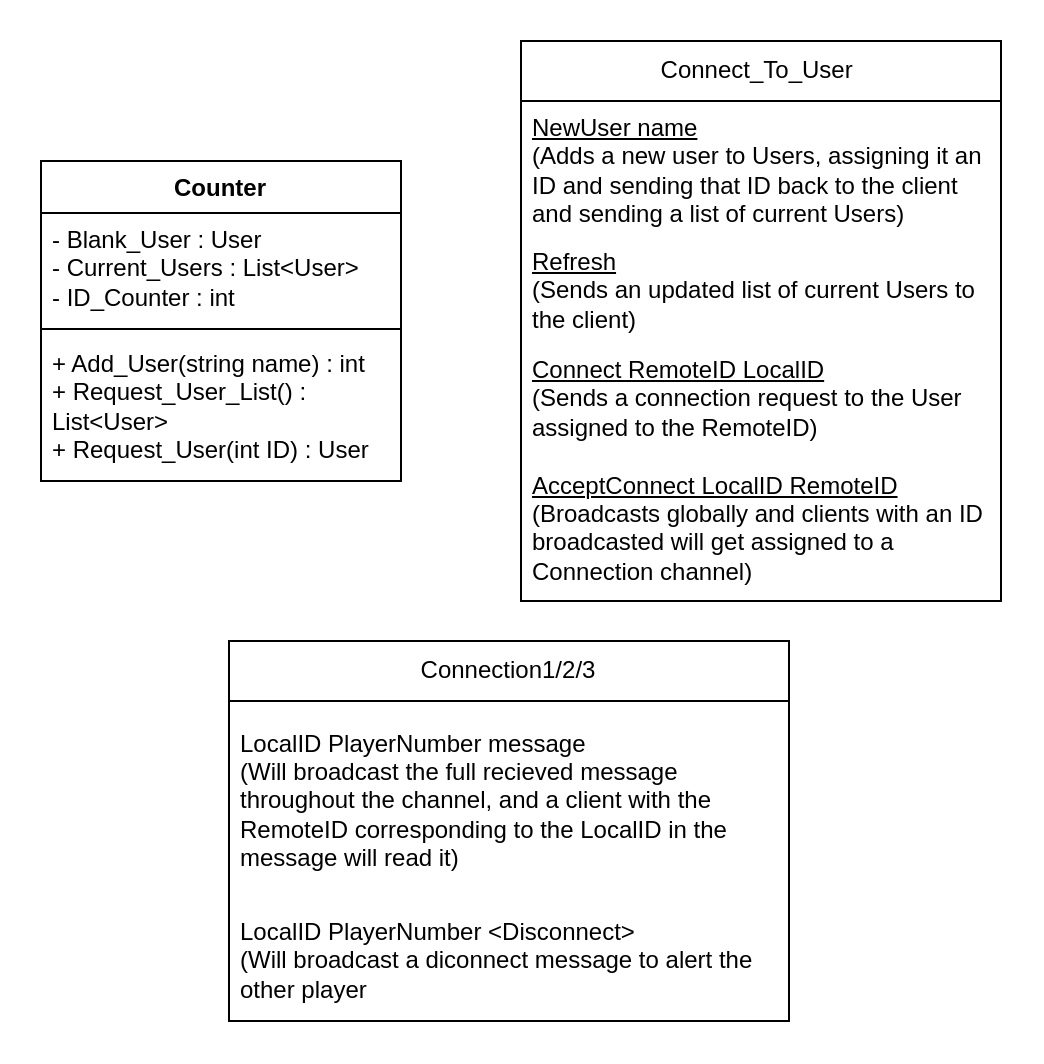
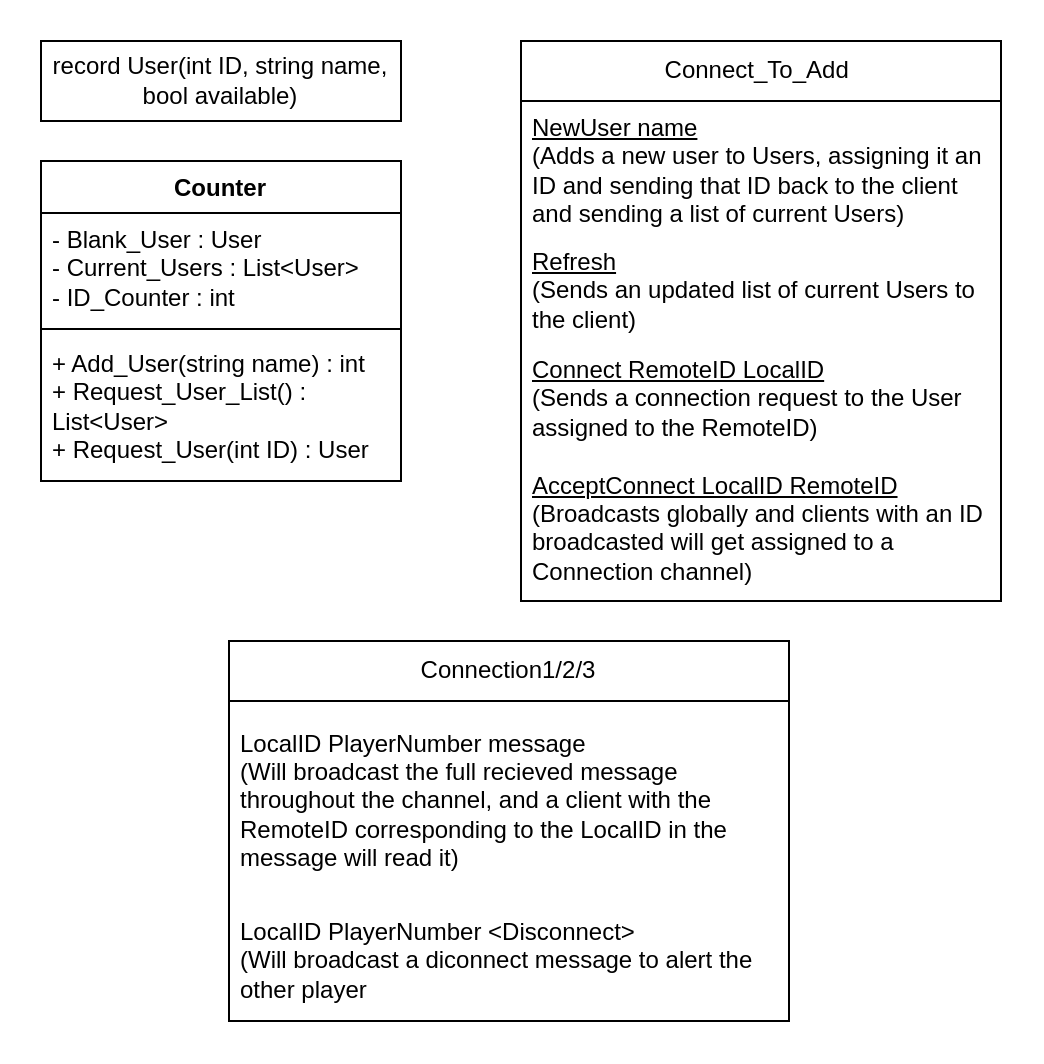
node "Connect_To_User": label "Connect_To_User" -> "Connect_To_Add"
node "record User(int ID, string name, bool available)": added
